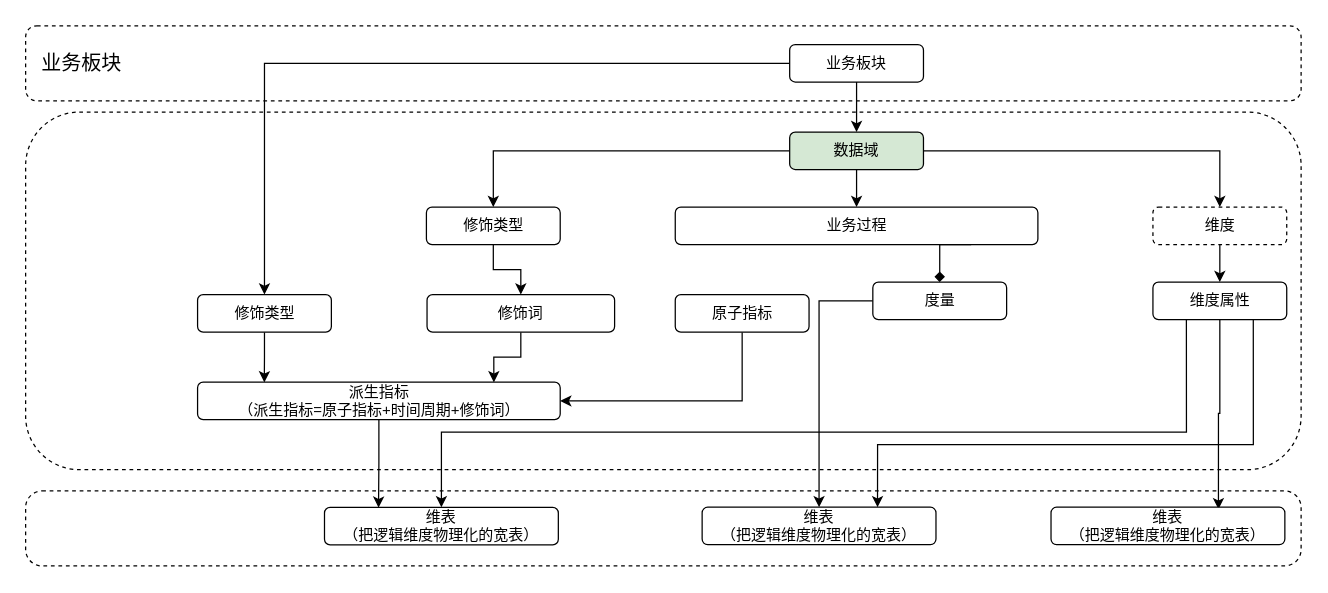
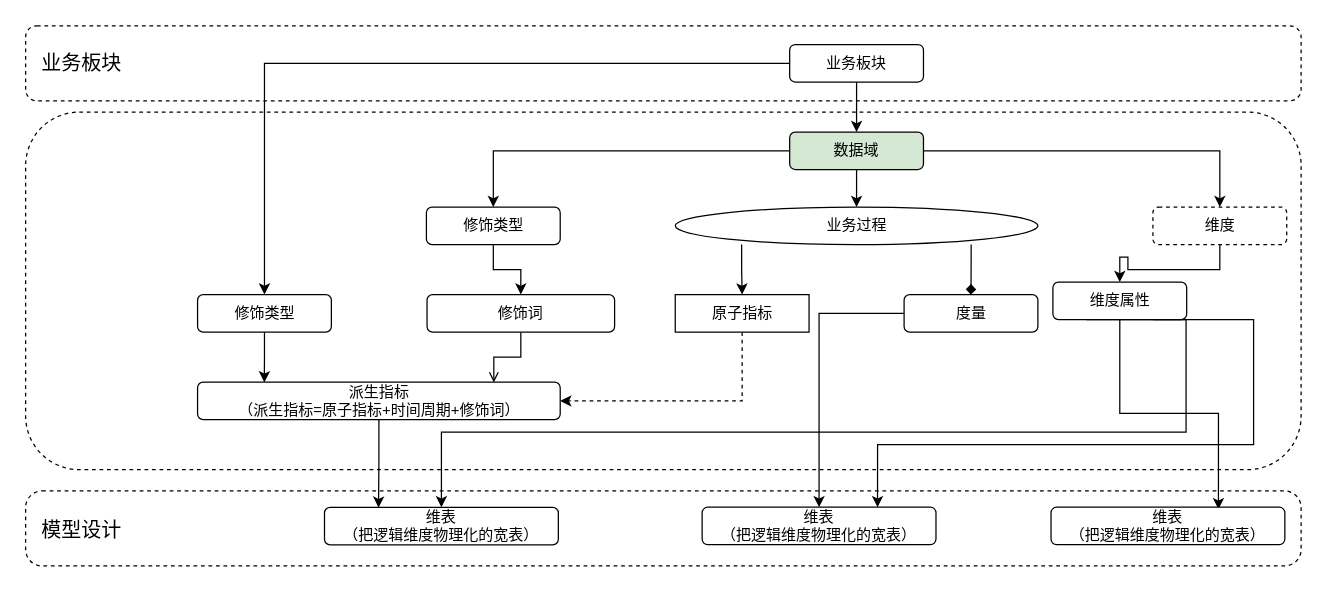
node "业务过程": shape rounded rectangle -> ellipse
edge "业务过程" -> "原子指标": added
node "度量": moved (939, 301) -> (971, 313)
node "维度属性": moved (1219, 301) -> (1119, 301)
node "原子指标": shape rounded rectangle -> rectangle
edge "修饰词" -> "派生指标 （派生指标=原子指标+时间周期+修饰词）": arrowhead classic -> open
edge "原子指标" -> "派生指标 （派生指标=原子指标+时间周期+修饰词）": style solid -> dashed
node "模型设计": added
